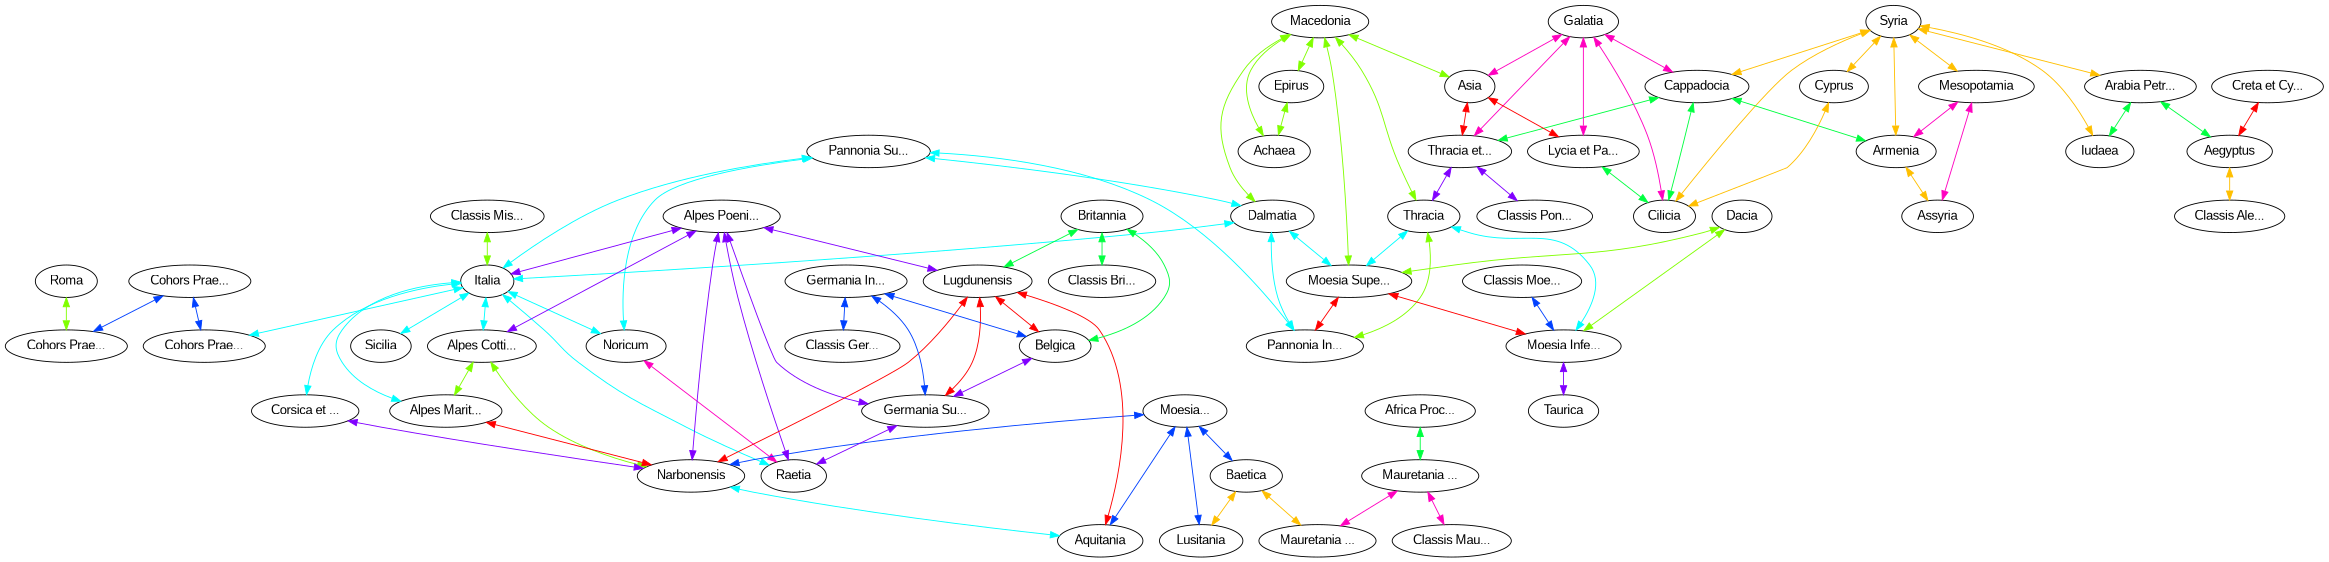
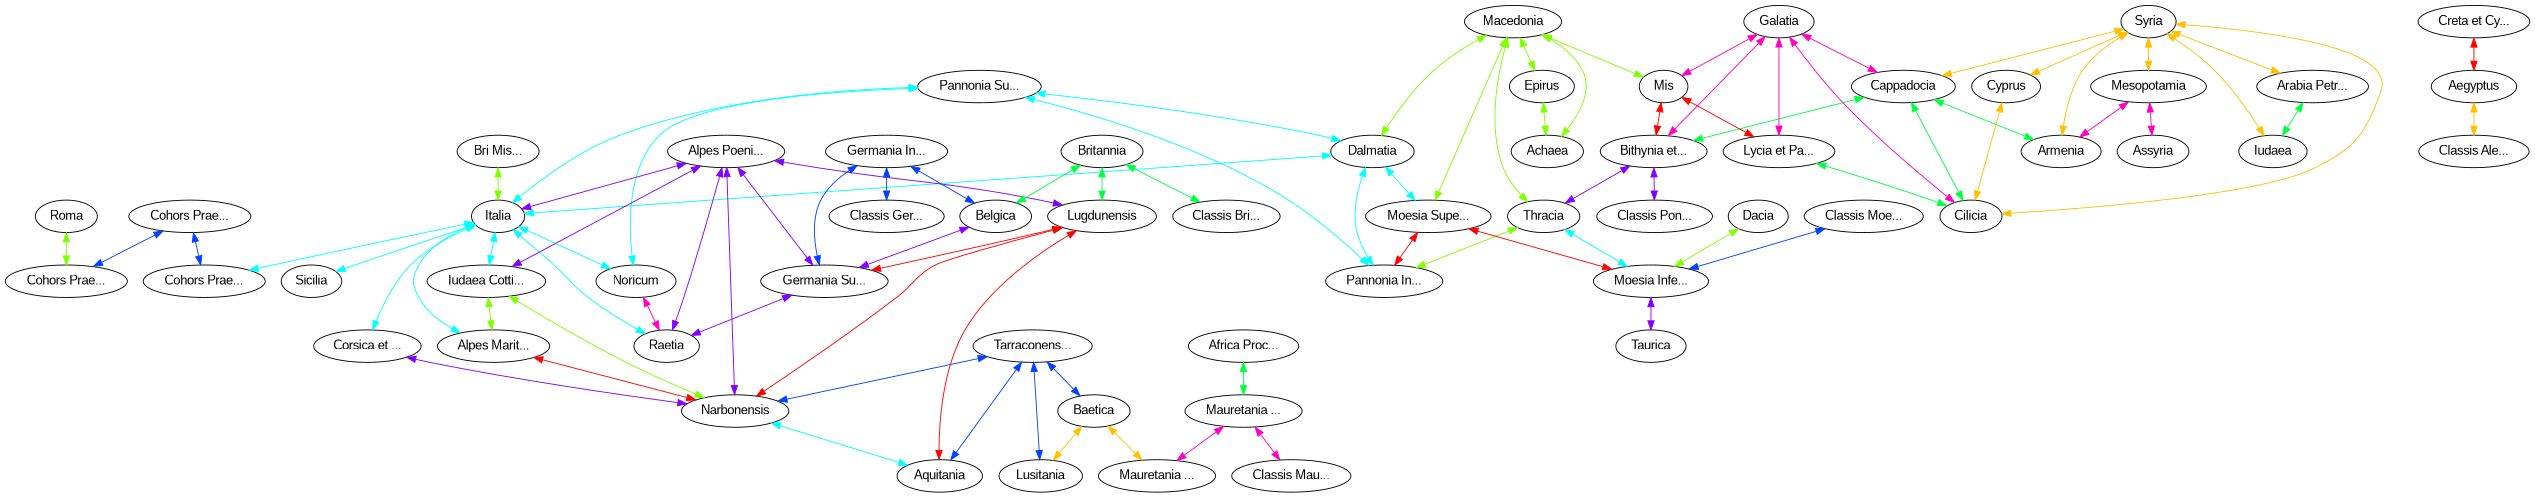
node "Asia": label "Asia" -> "Mis"
edge "Arabia Petr..." -- "Aegyptus": removed
node "Thracia et...": label "Thracia et..." -> "Bithynia et..."
edge "Armenia" -- "Assyria": removed
node "Classis Mis...": label "Classis Mis..." -> "Bri Mis..."
edge "Thracia" -- "Moesia Supe...": removed
edge "Dacia" -- "Moesia Supe...": removed
edge "Lugdunensis" -- "Belgica": removed
node "Alpes Cotti...": label "Alpes Cotti..." -> "Iudaea Cotti..."
node "Moesia...": label "Moesia..." -> "Tarraconens..."
